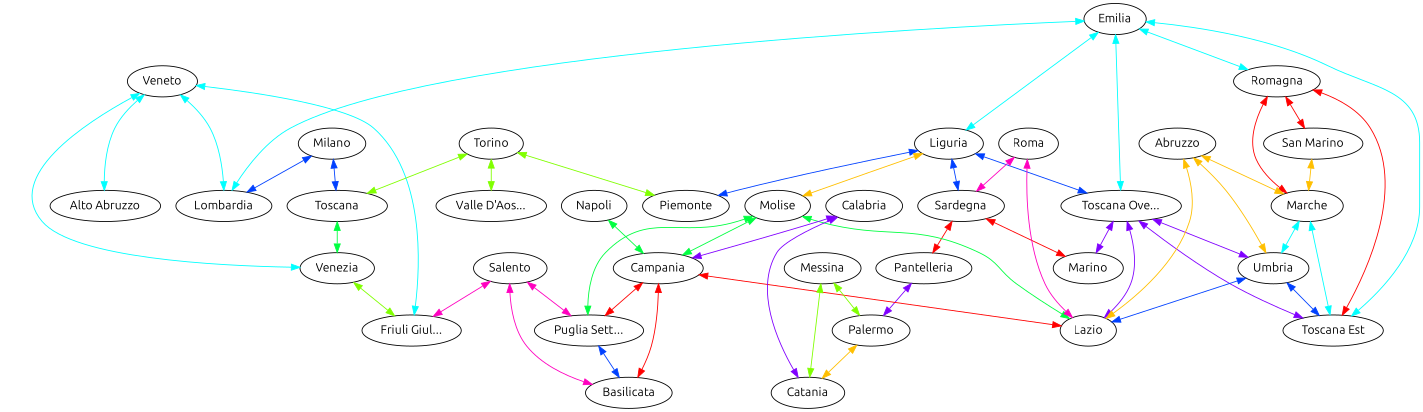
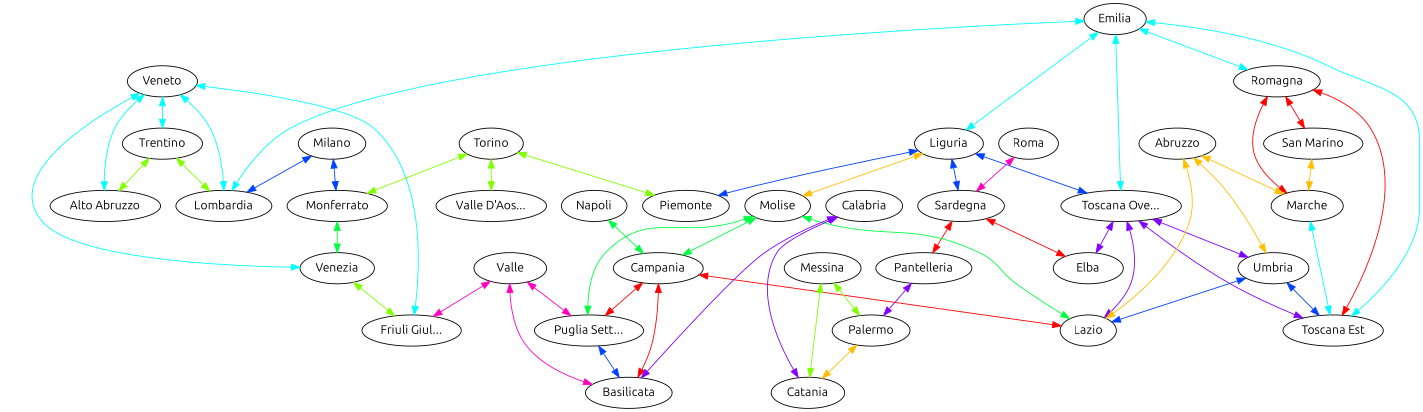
node "Trentino": added
node "Toscana": label "Toscana" -> "Monferrato"
edge "Marche" -- "Umbria": removed
edge "Calabria" -- "Campania": now "Calabria" -- "Basilicata"
edge "Roma" -- "Lazio": removed
node "Salento": label "Salento" -> "Valle"
node "Marino": label "Marino" -> "Elba"
